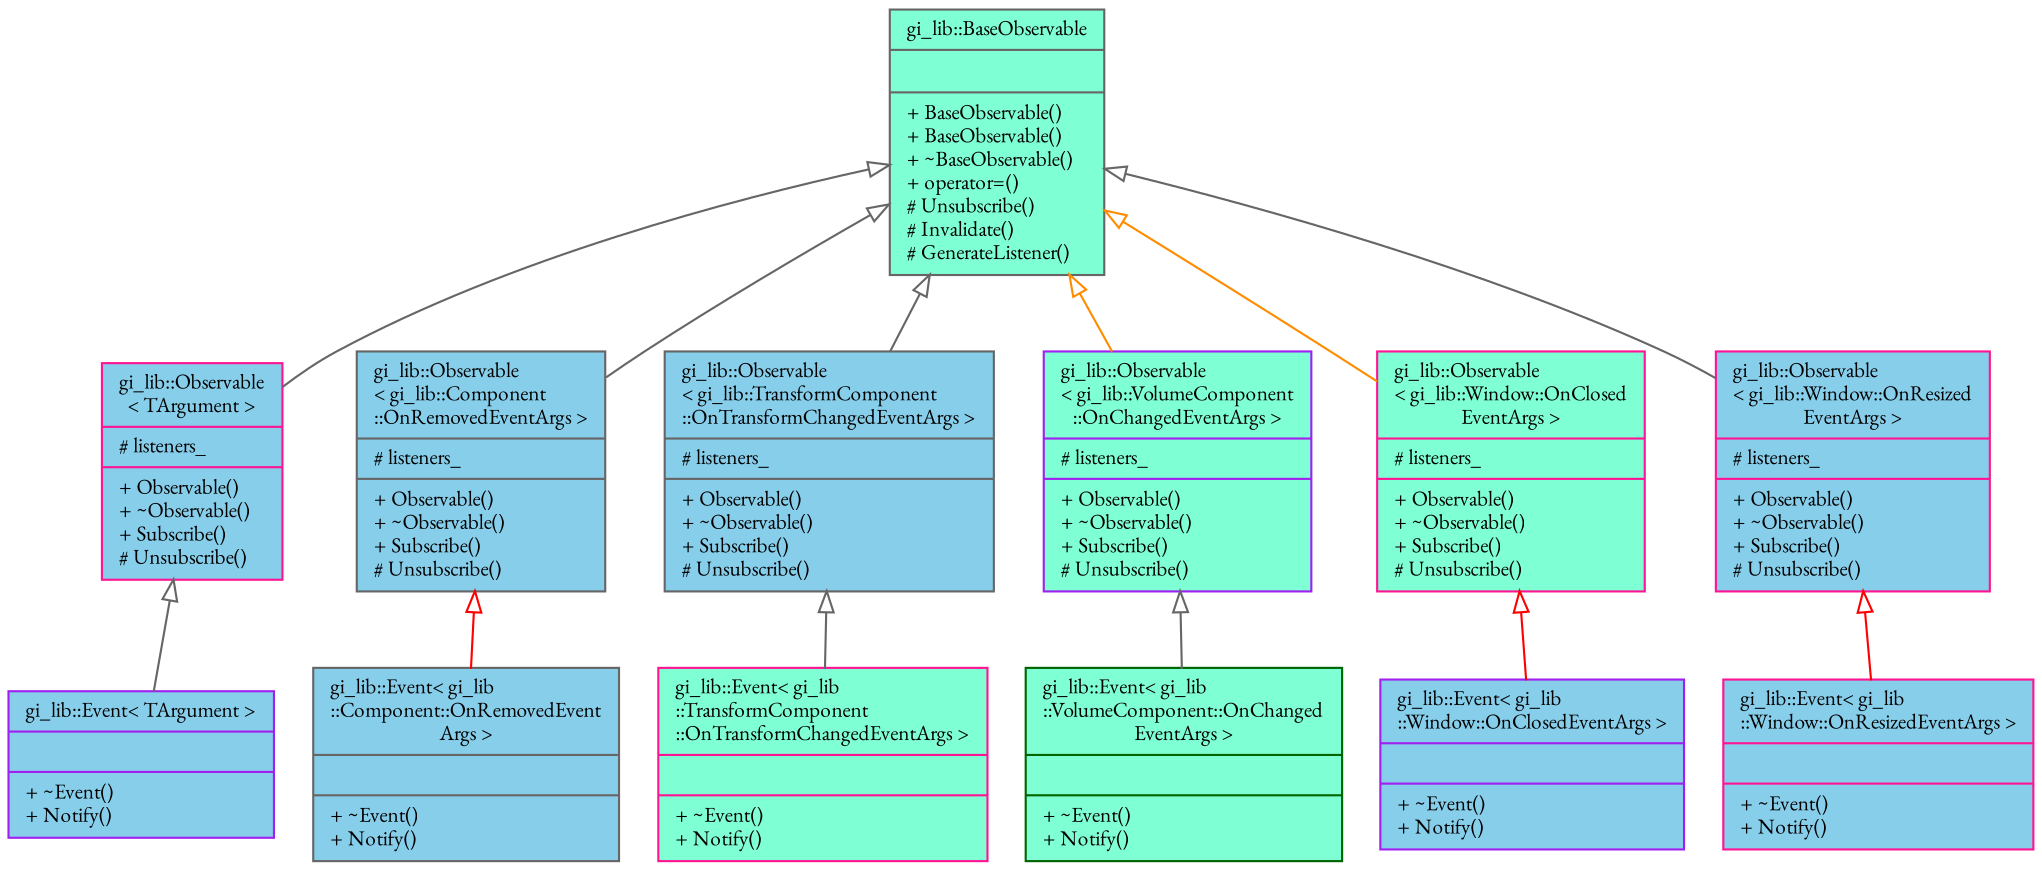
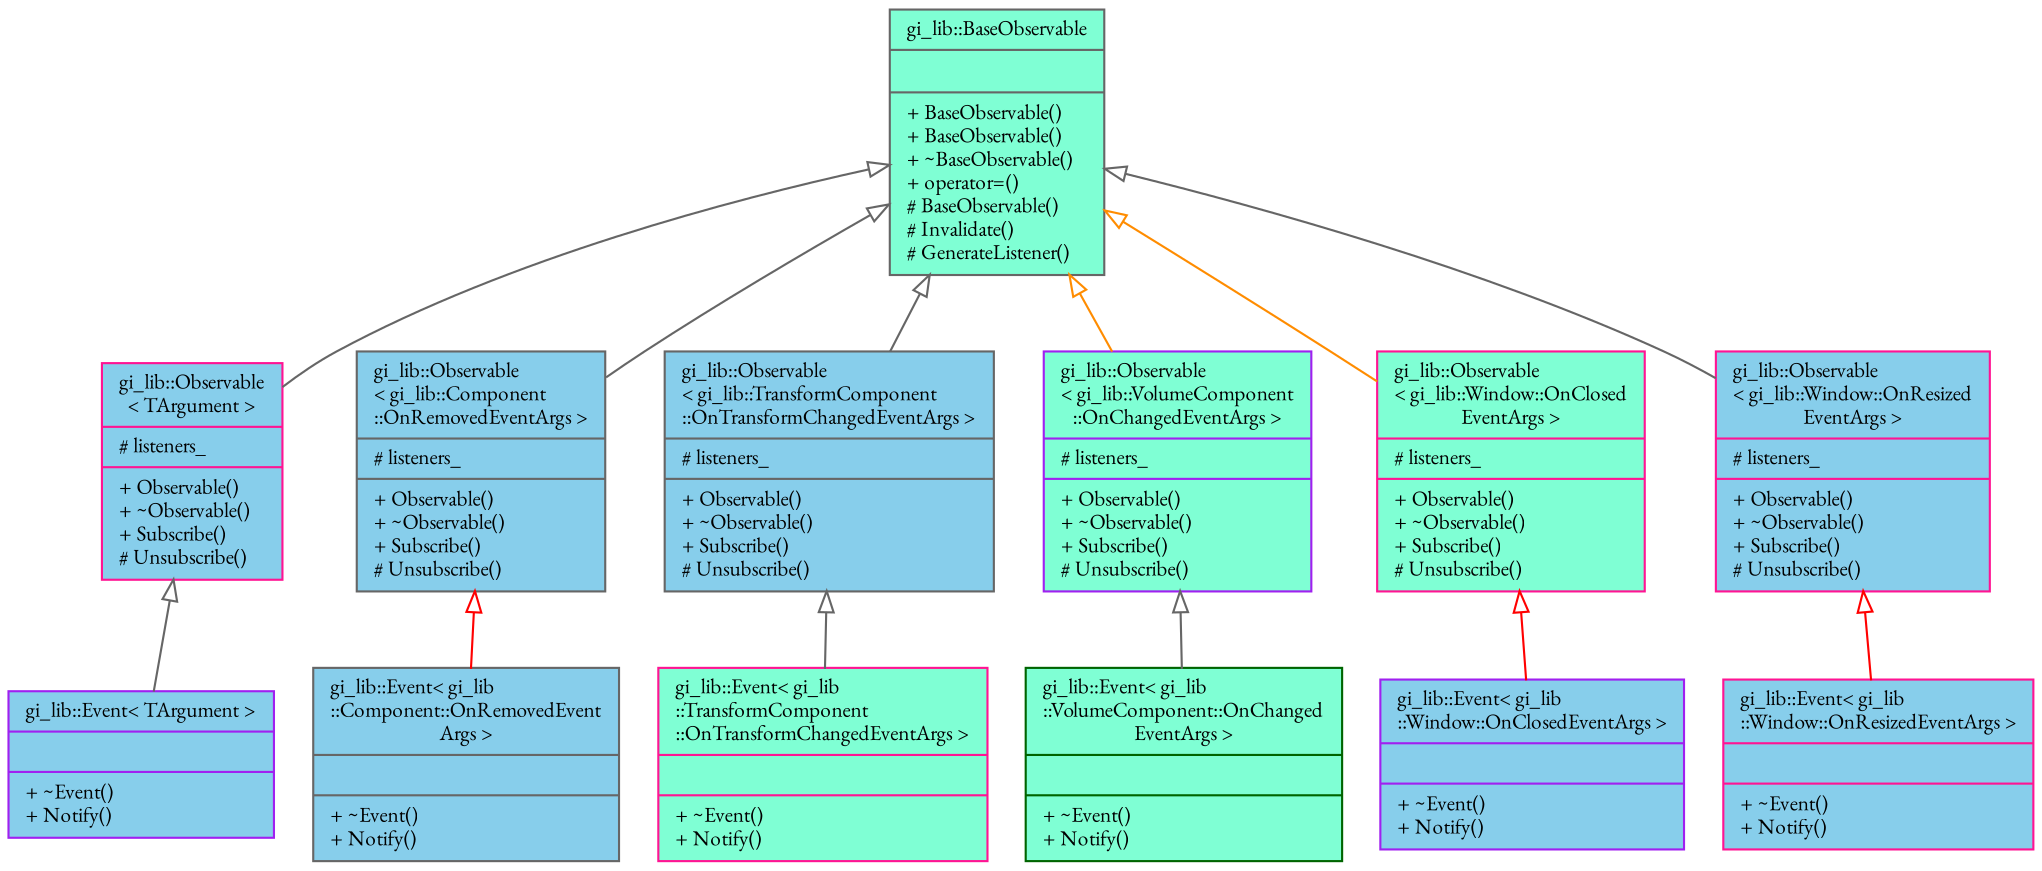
node "gi_lib::BaseObservable": text "# Unsubscribe()" -> "# BaseObservable()"
